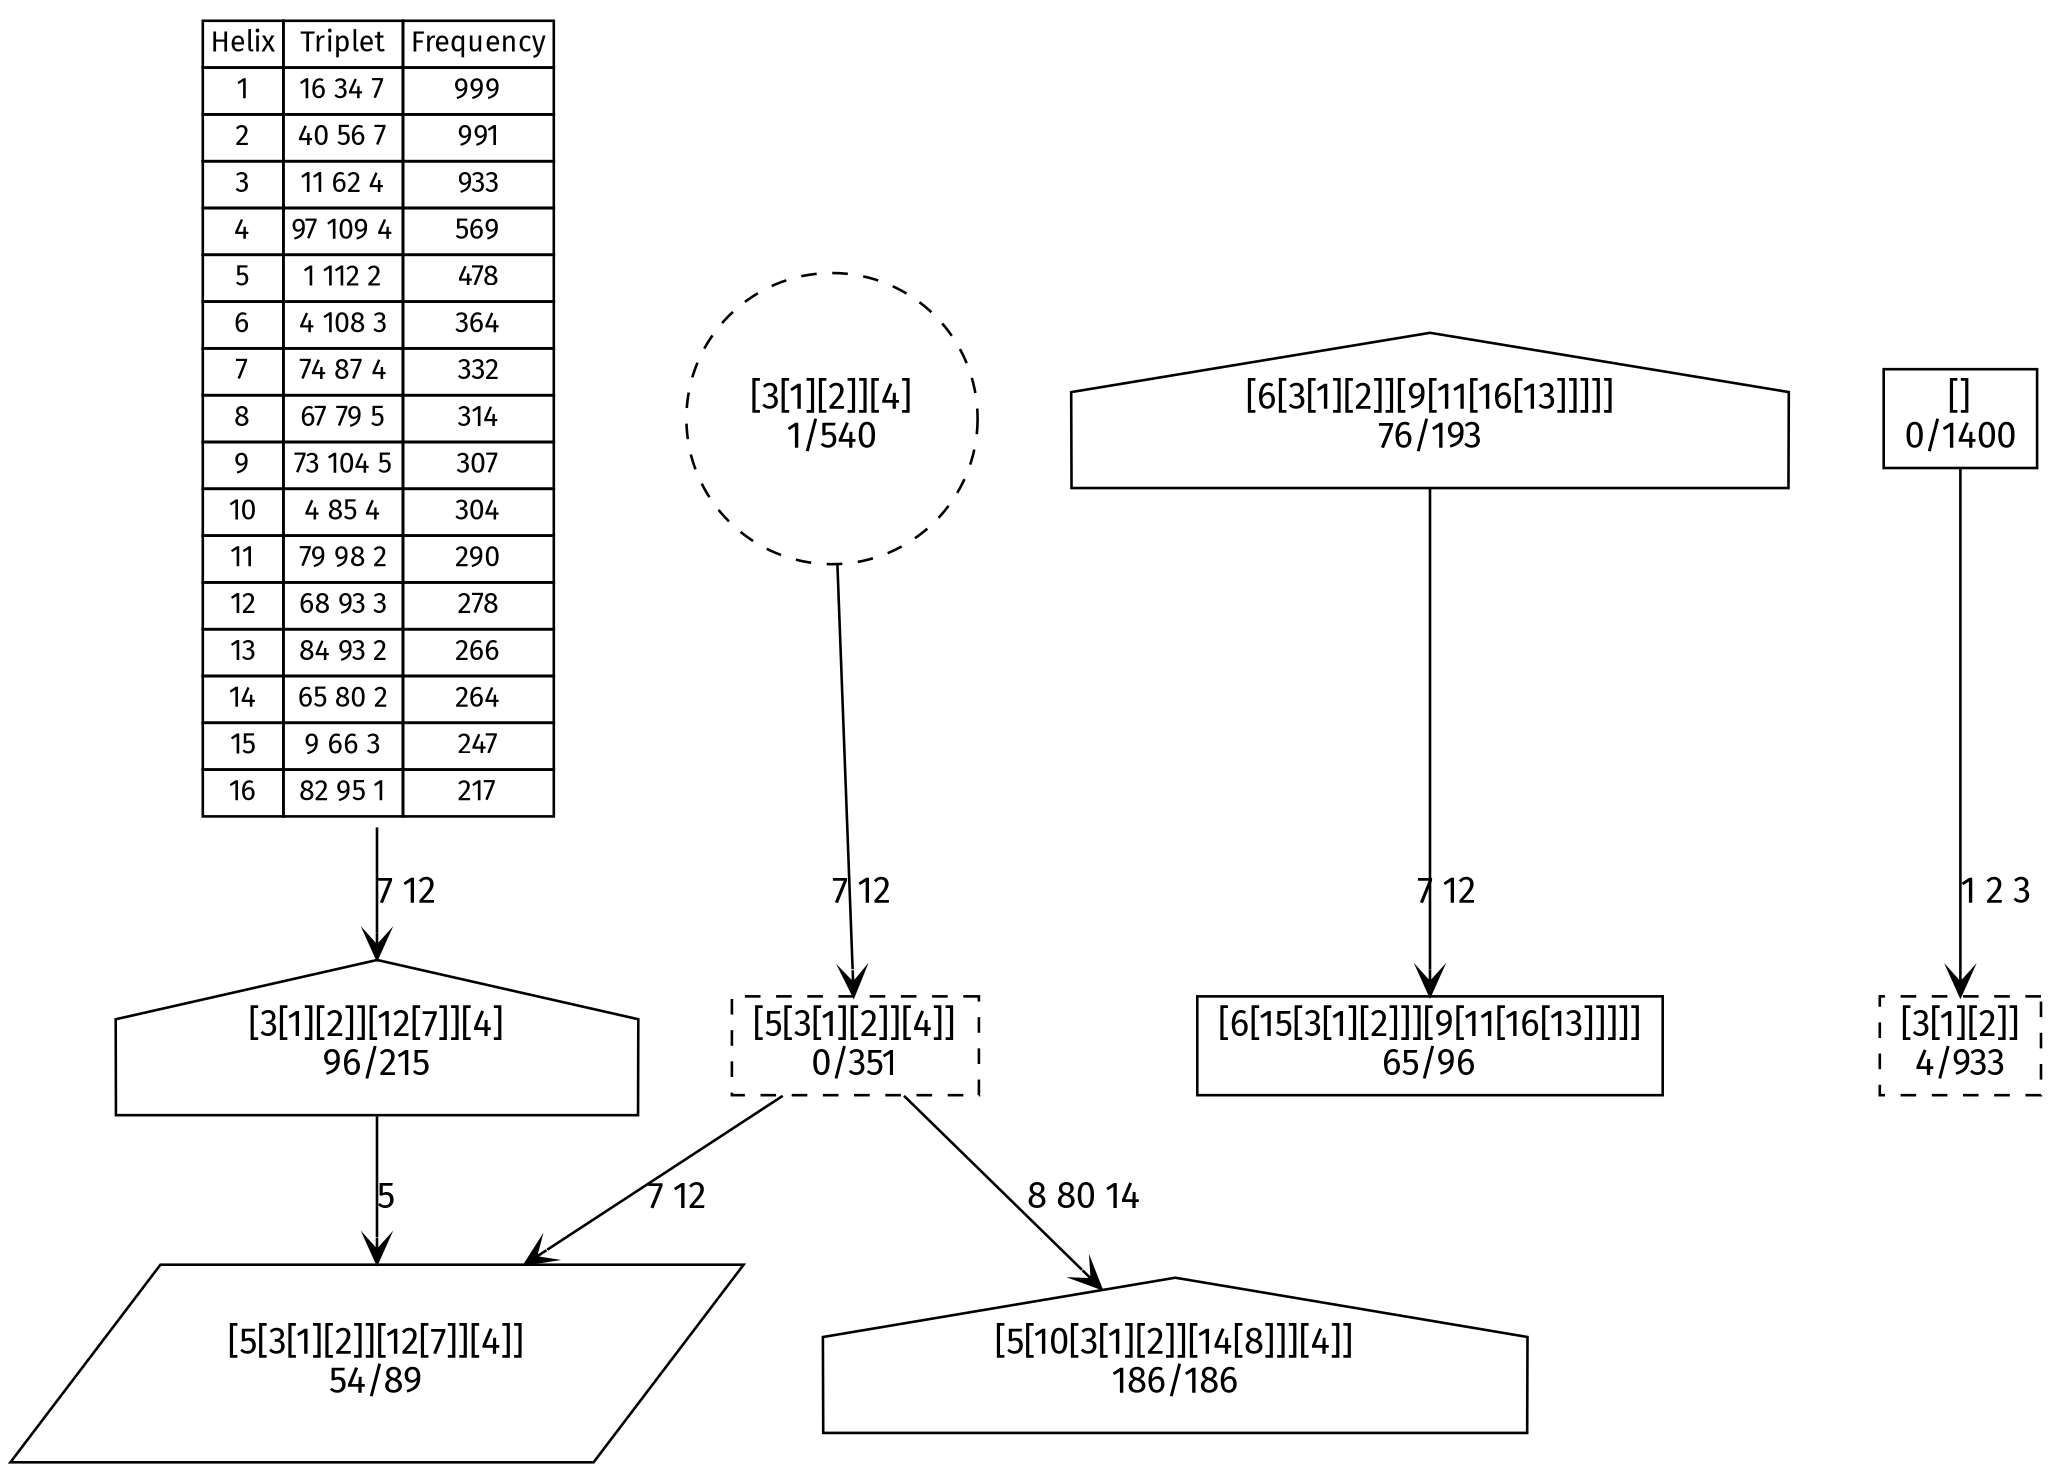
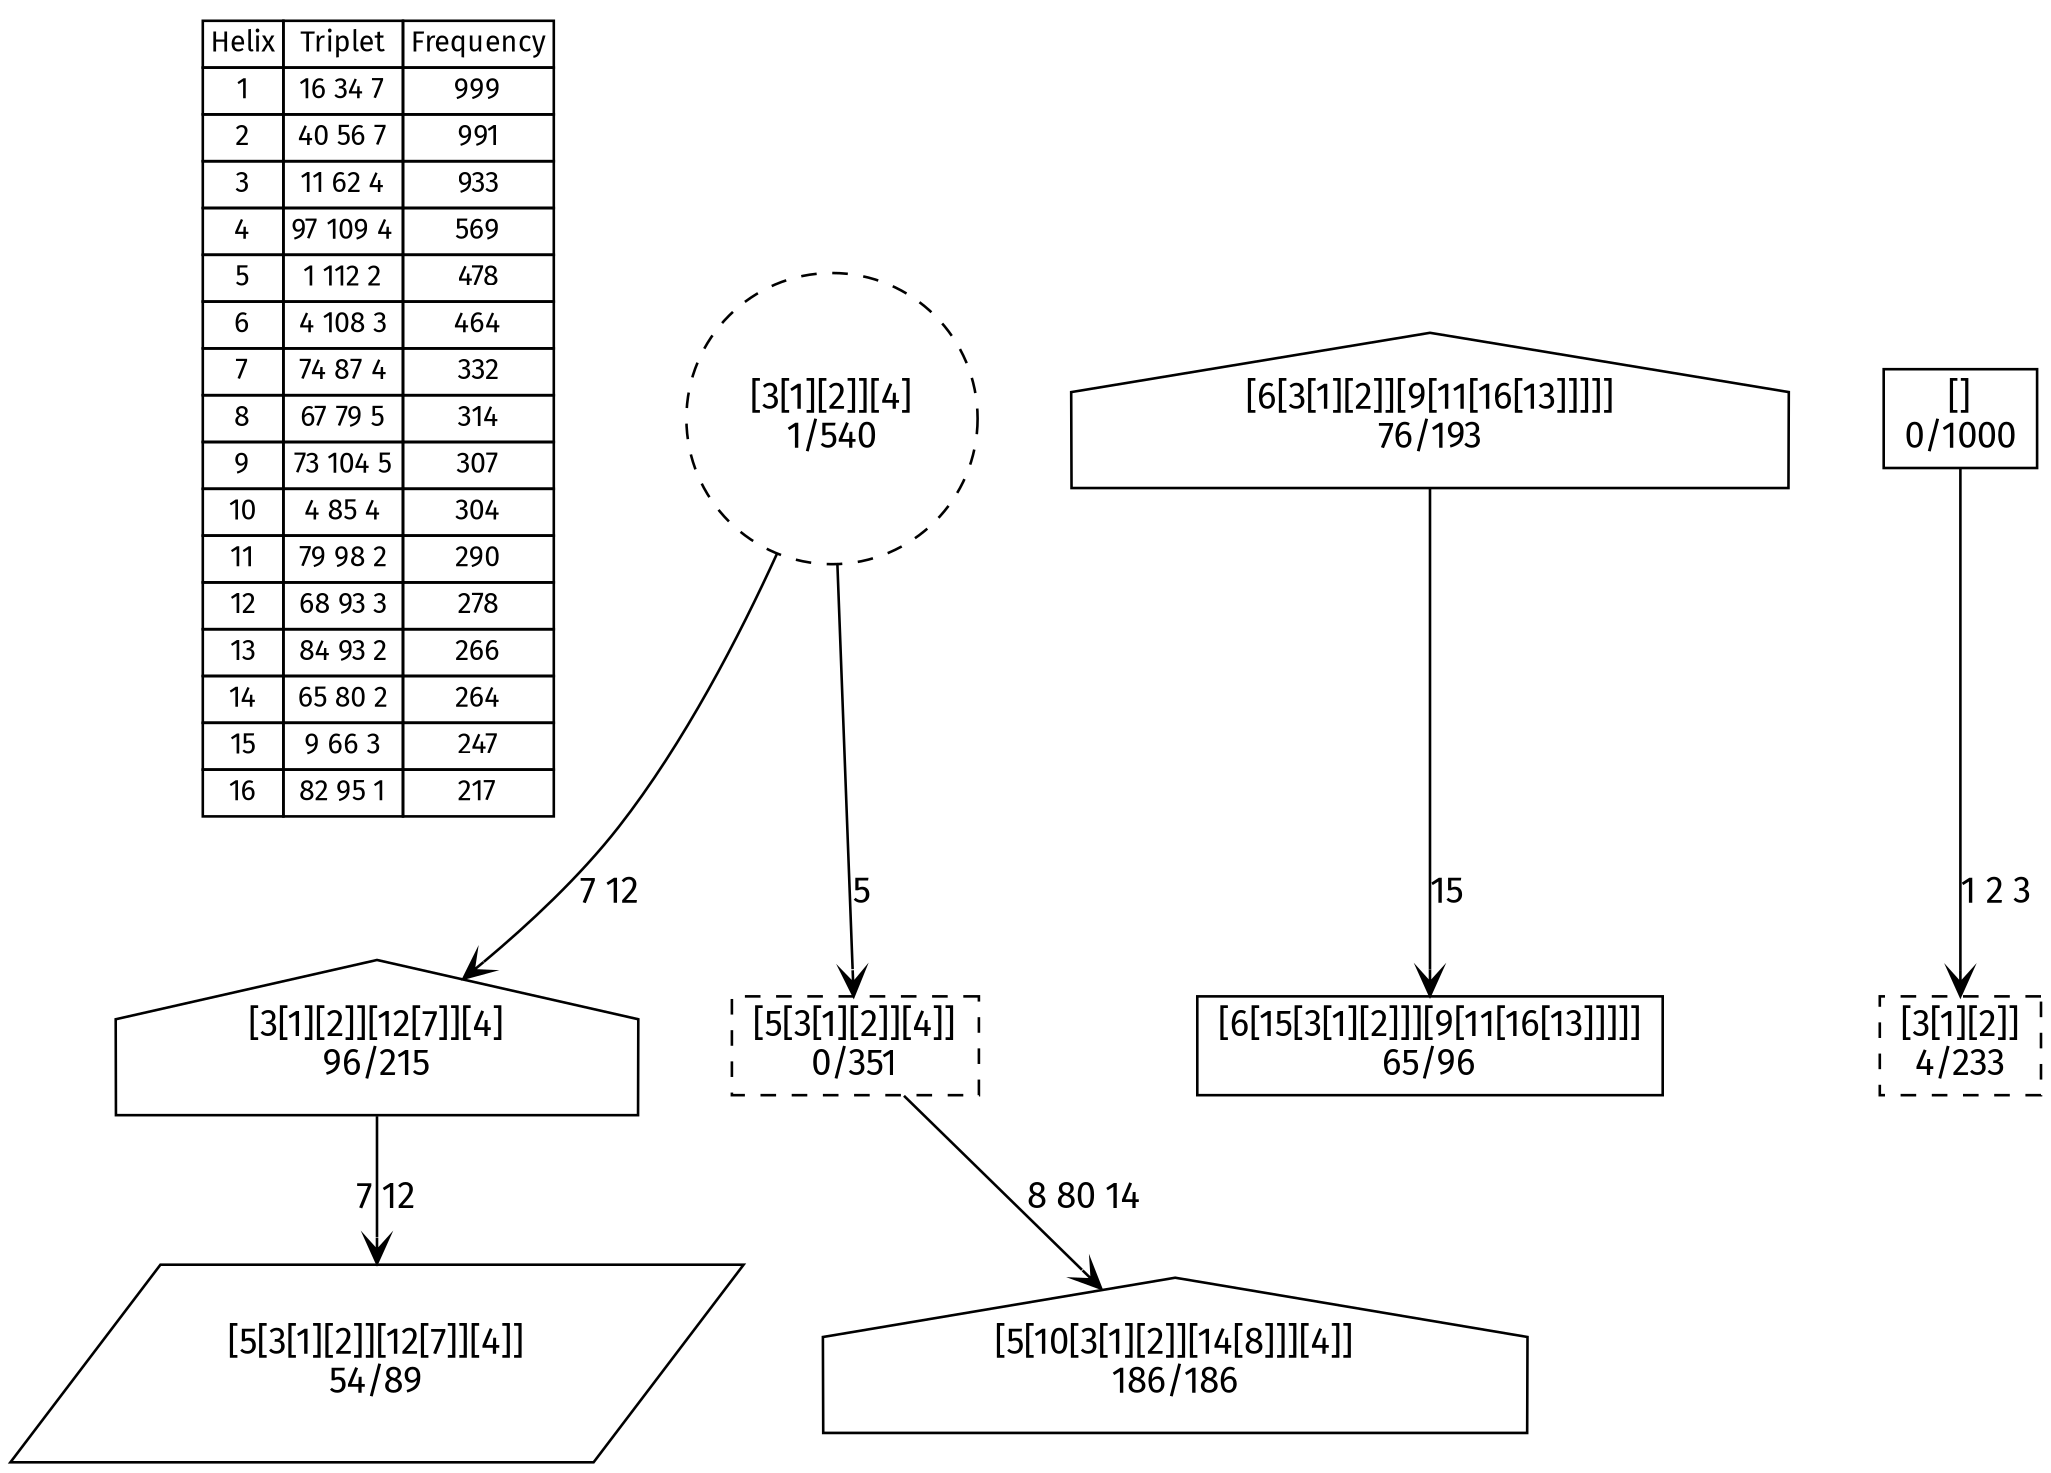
node "Helix": text "364" -> "464"
node "[] 0/1400": label "[] 0/1400" -> "[] 0/1000"
edge "Helix" -> "[3[1][2]][12[7]][4] 96/215": now "[3[1][2]][4] 1/540" -> "[3[1][2]][12[7]][4] 96/215"
edge "[3[1][2]][4] 1/540" -> "[5[3[1][2]][4]] 0/351": label "7 12 " -> "5 "
edge "[6[3[1][2]][9[11[16[13]]]]] 76/193" -> "[6[15[3[1][2]]][9[11[16[13]]]]] 65/96": label "7 12 " -> "15 "
node "[3[1][2]] 4/933": label "[3[1][2]] 4/933" -> "[3[1][2]] 4/233"
edge "[5[3[1][2]][4]] 0/351" -> "[5[3[1][2]][12[7]][4]] 54/89": removed, label "7 12"
edge "[3[1][2]][12[7]][4] 96/215" -> "[5[3[1][2]][12[7]][4]] 54/89": label "5 " -> "7 12 "
